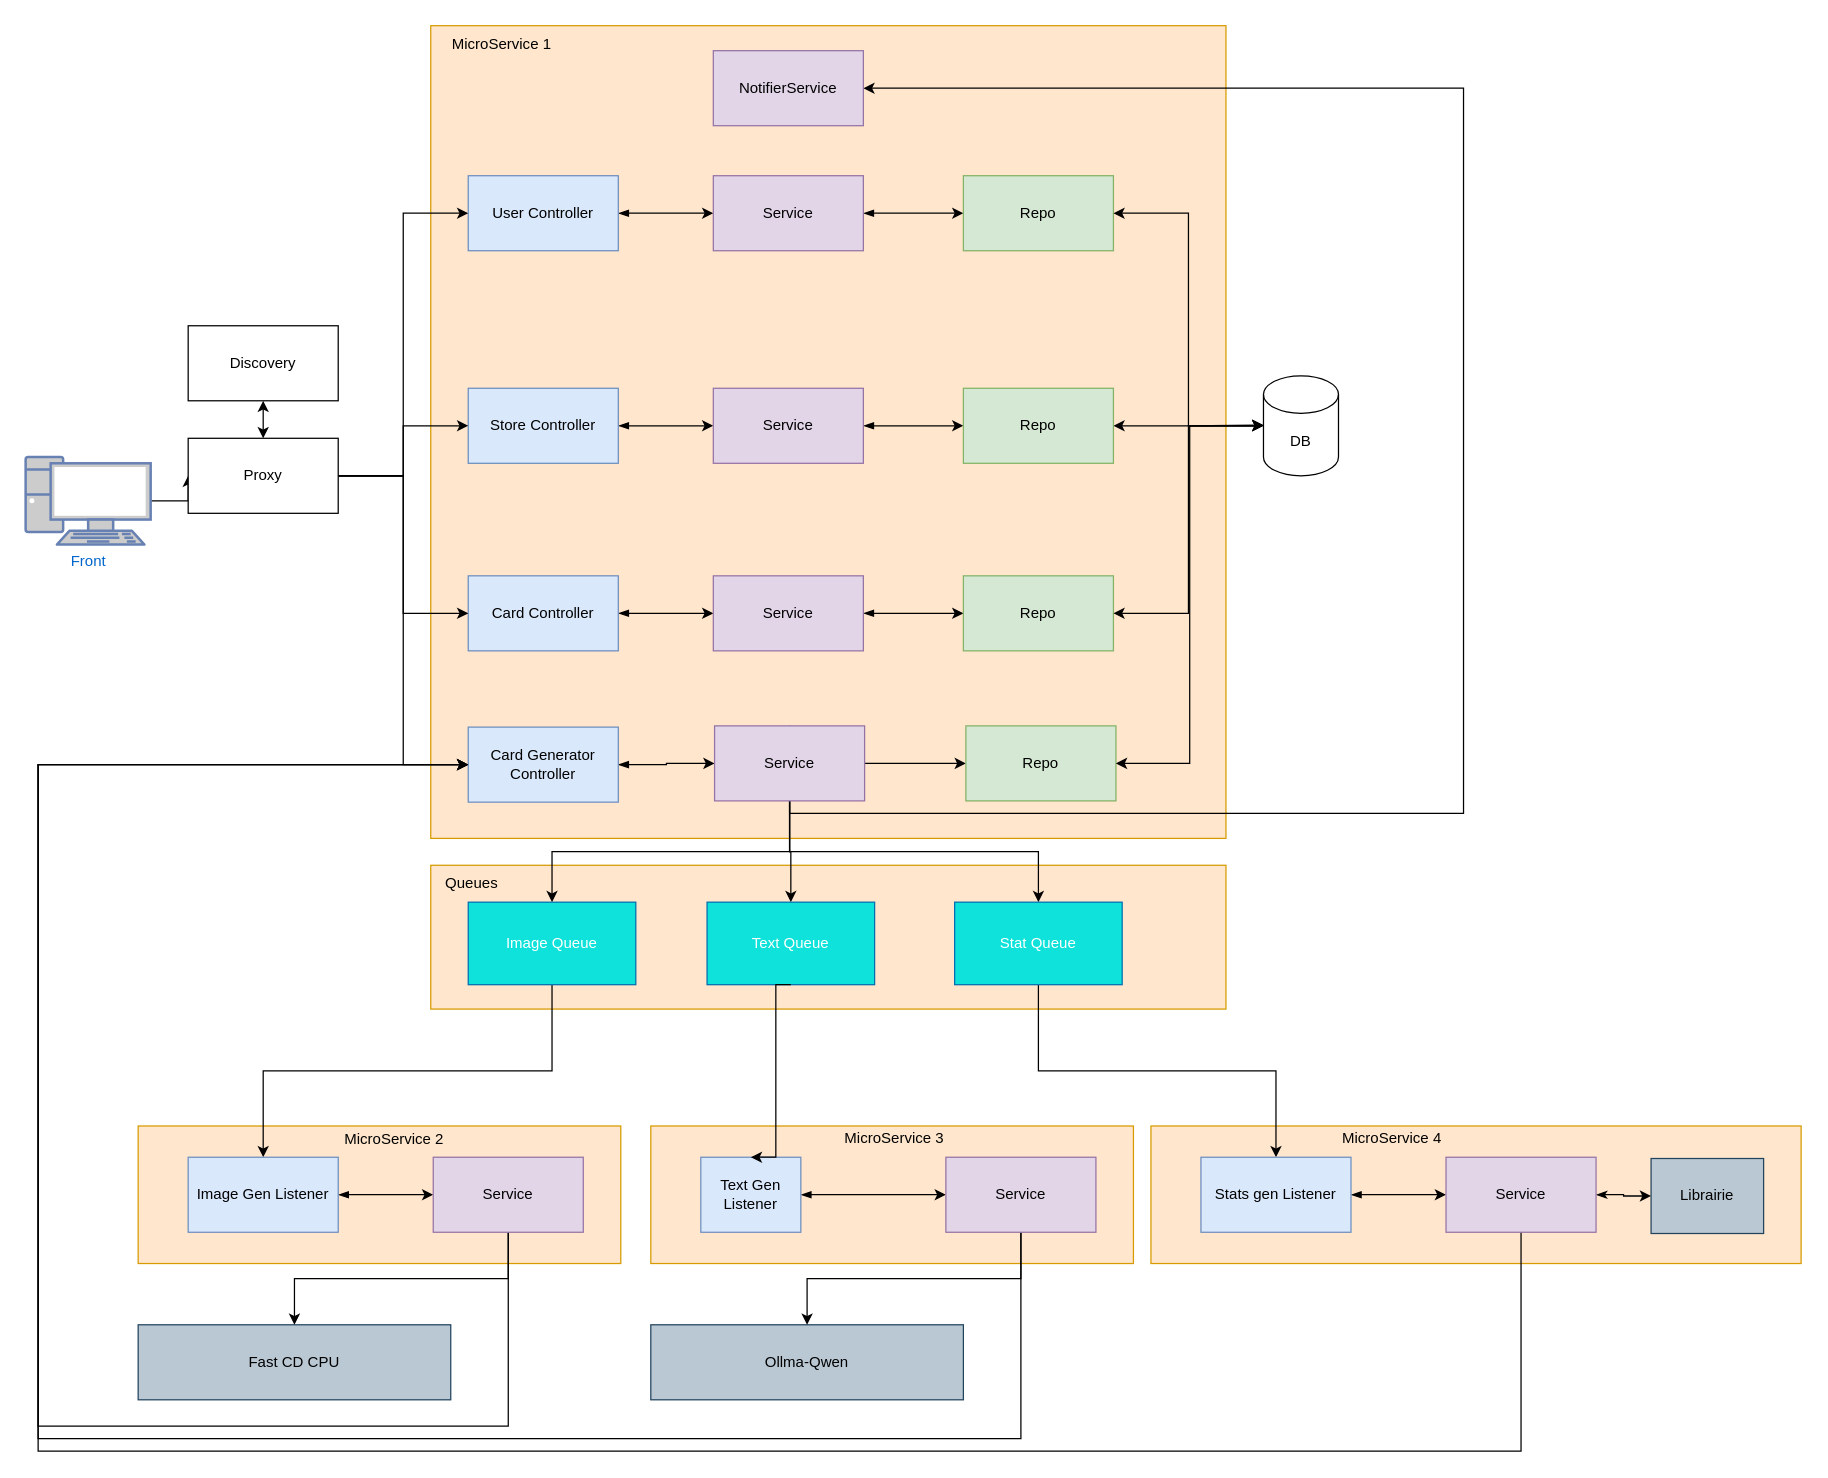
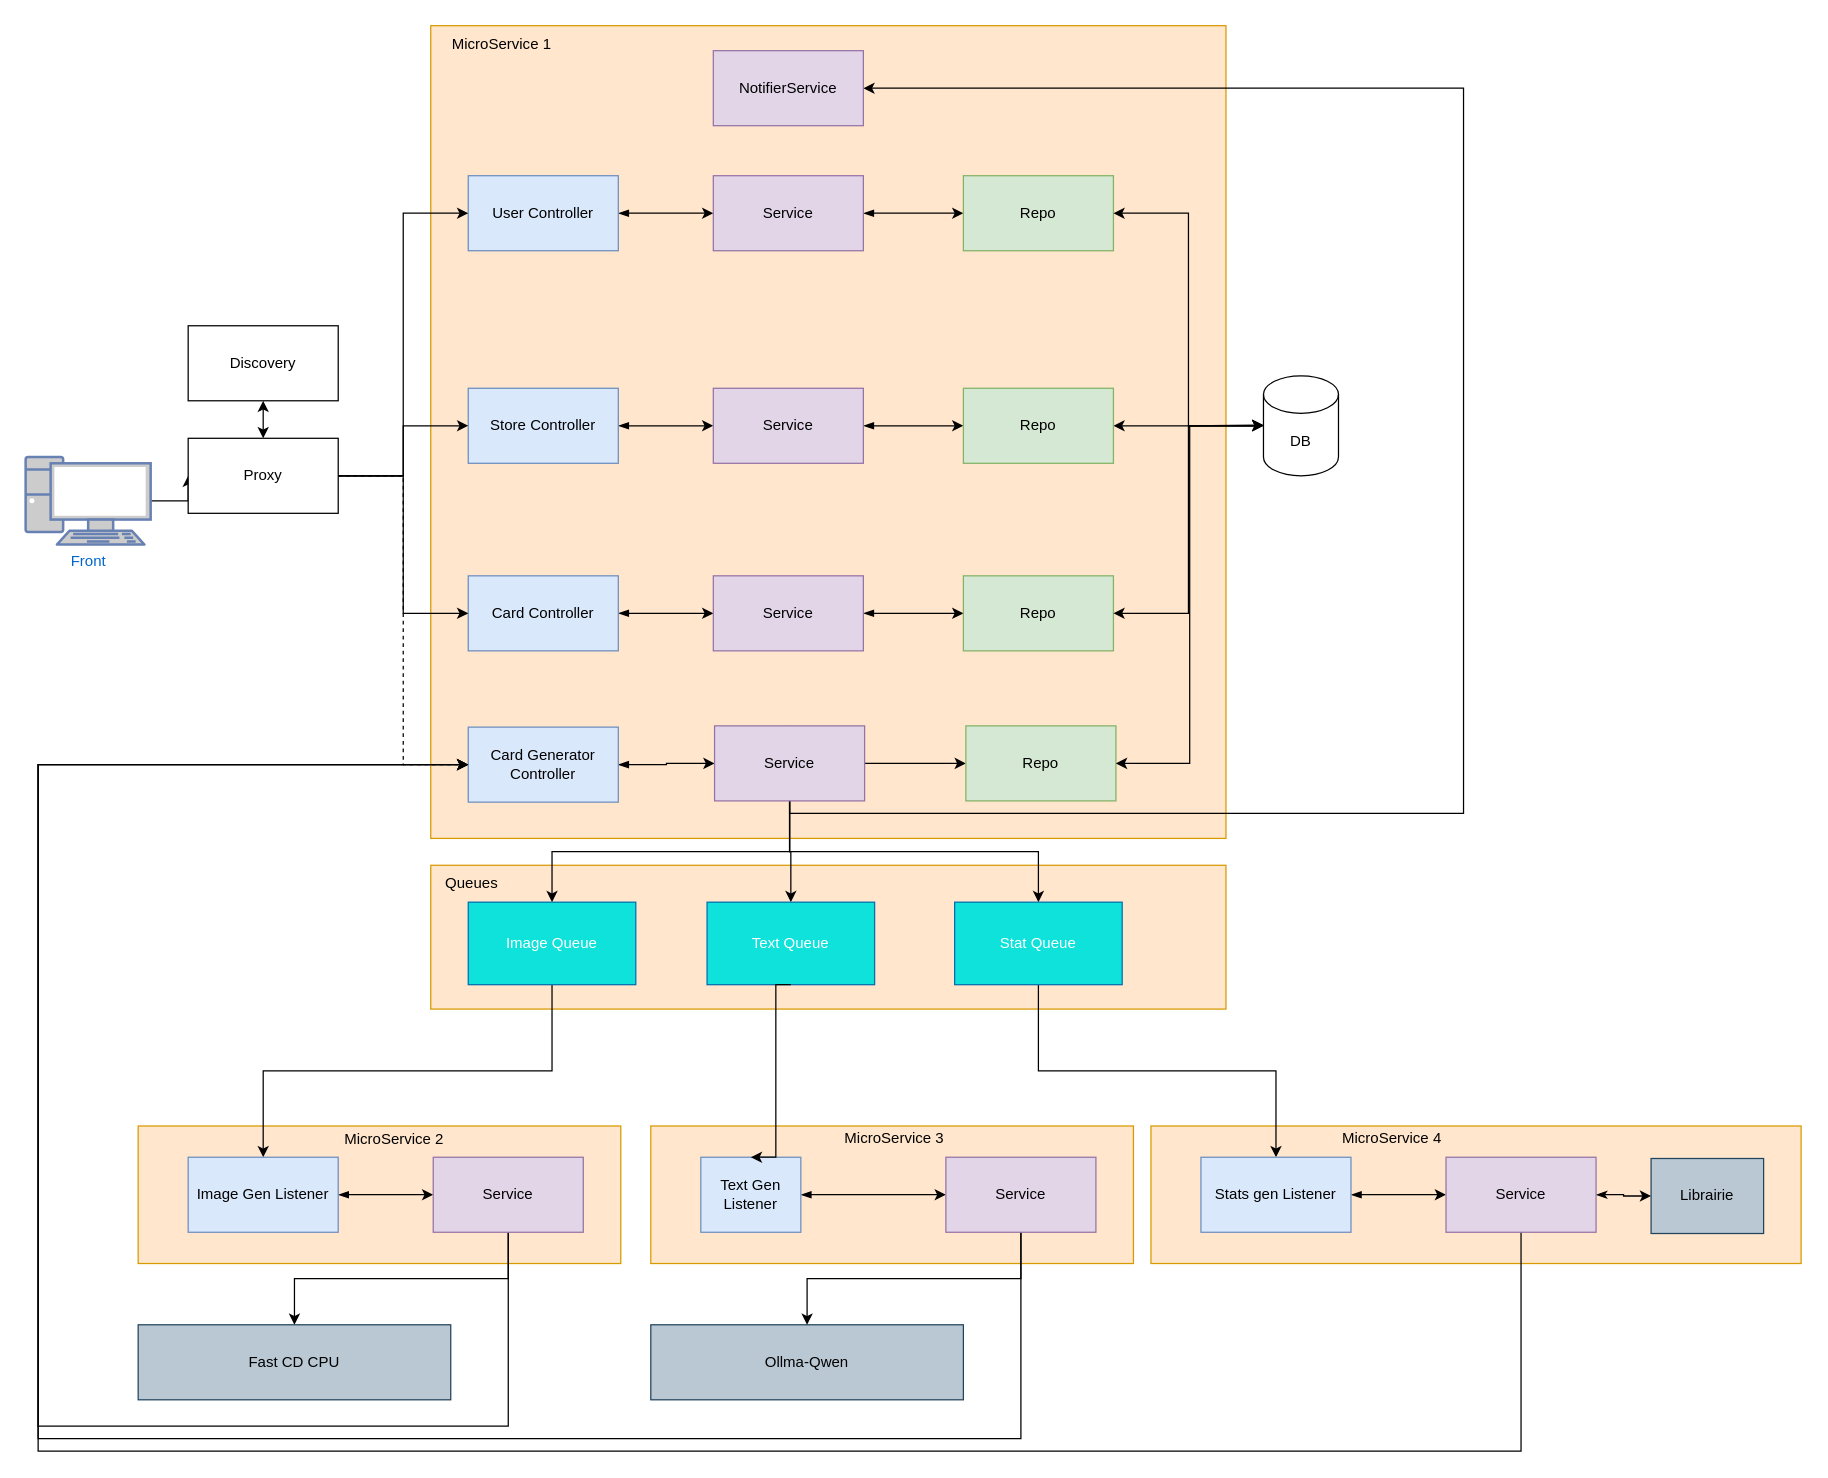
edge "Proxy" -> "Card Generator Controller": style solid -> dashed
